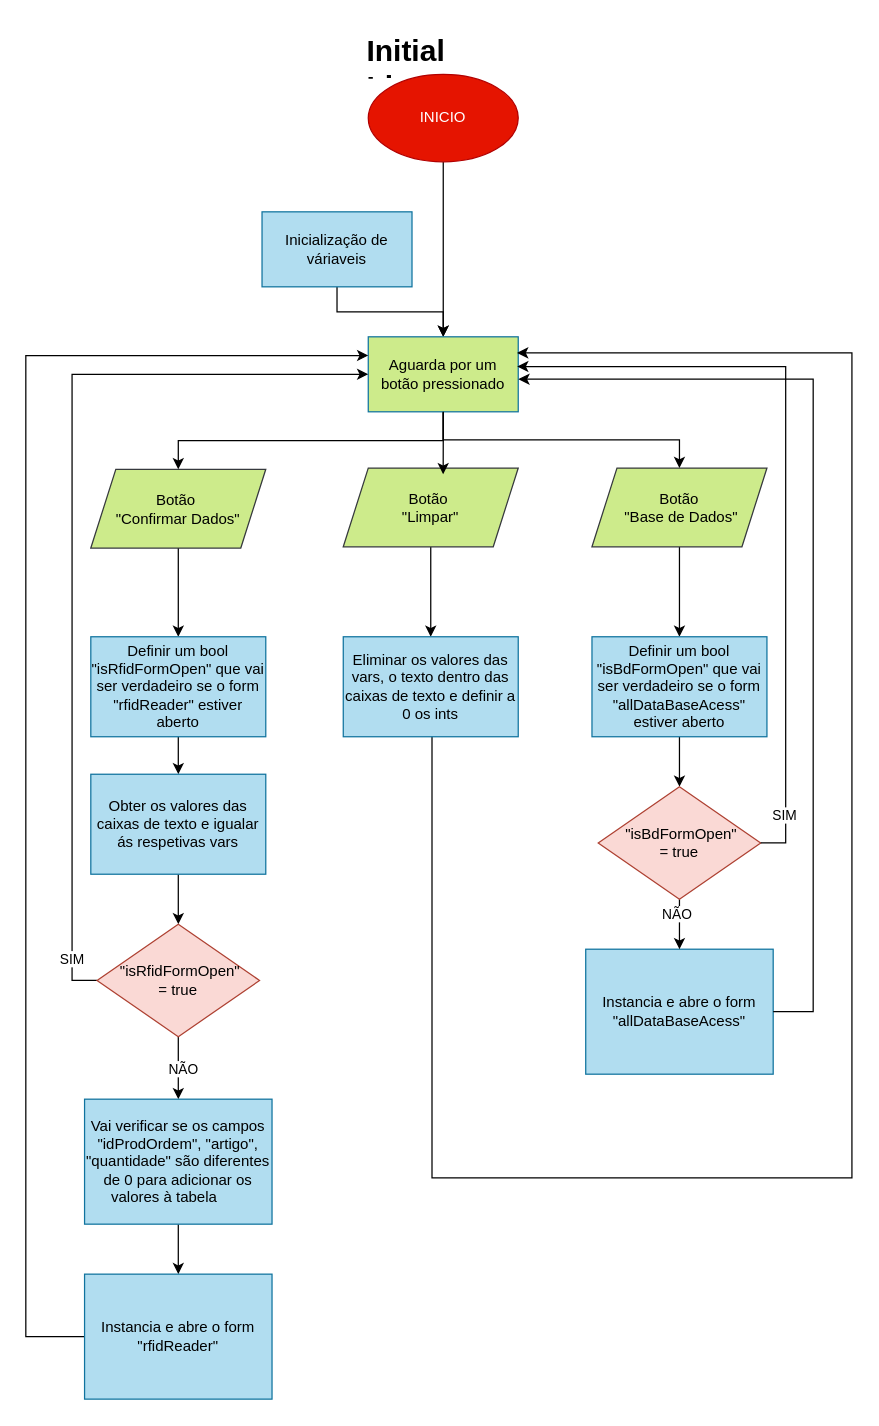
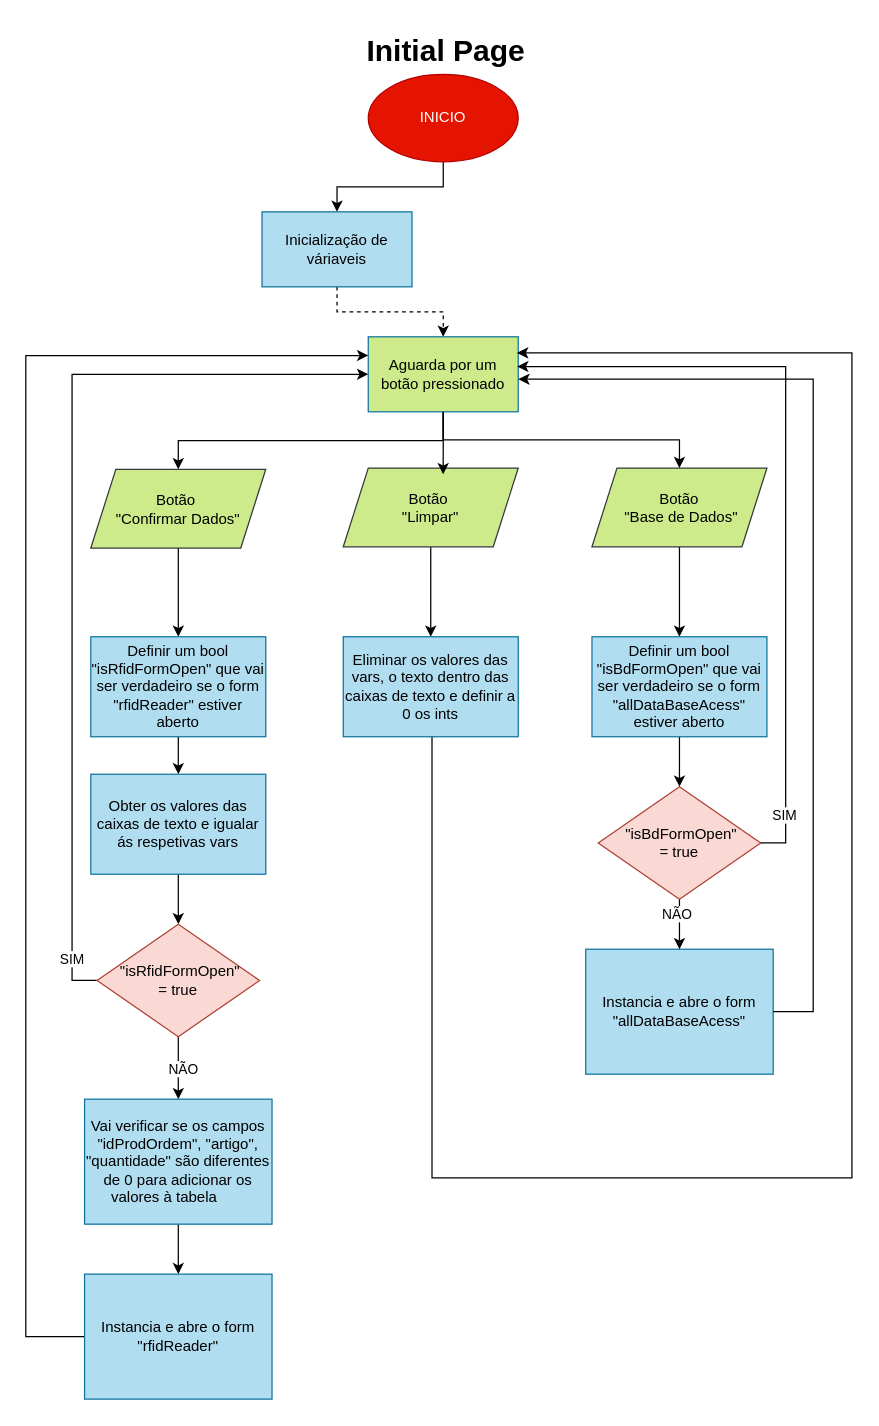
node "Initial Limpar": label "Initial Limpar" -> "Initial Page"
edge "INICIO" -> "Aguarda por um botão pressionado": now "INICIO" -> "Inicialização de váriaveis"
edge "Inicialização de váriaveis" -> "Aguarda por um botão pressionado": style solid -> dashed
